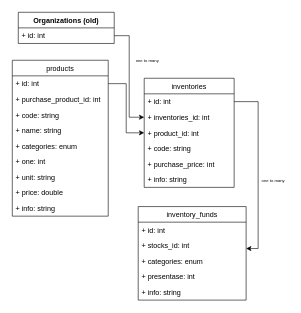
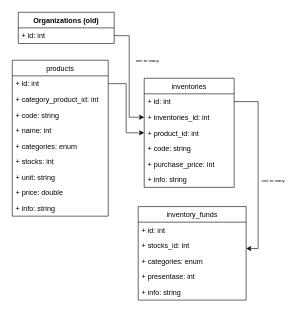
node "+ purchase_product_id: int": label "+ purchase_product_id: int" -> "+ category_product_id: int"
node "+ name: string": label "+ name: string" -> "+ name: int"
node "+ one: int": label "+ one: int" -> "+ stocks: int"
